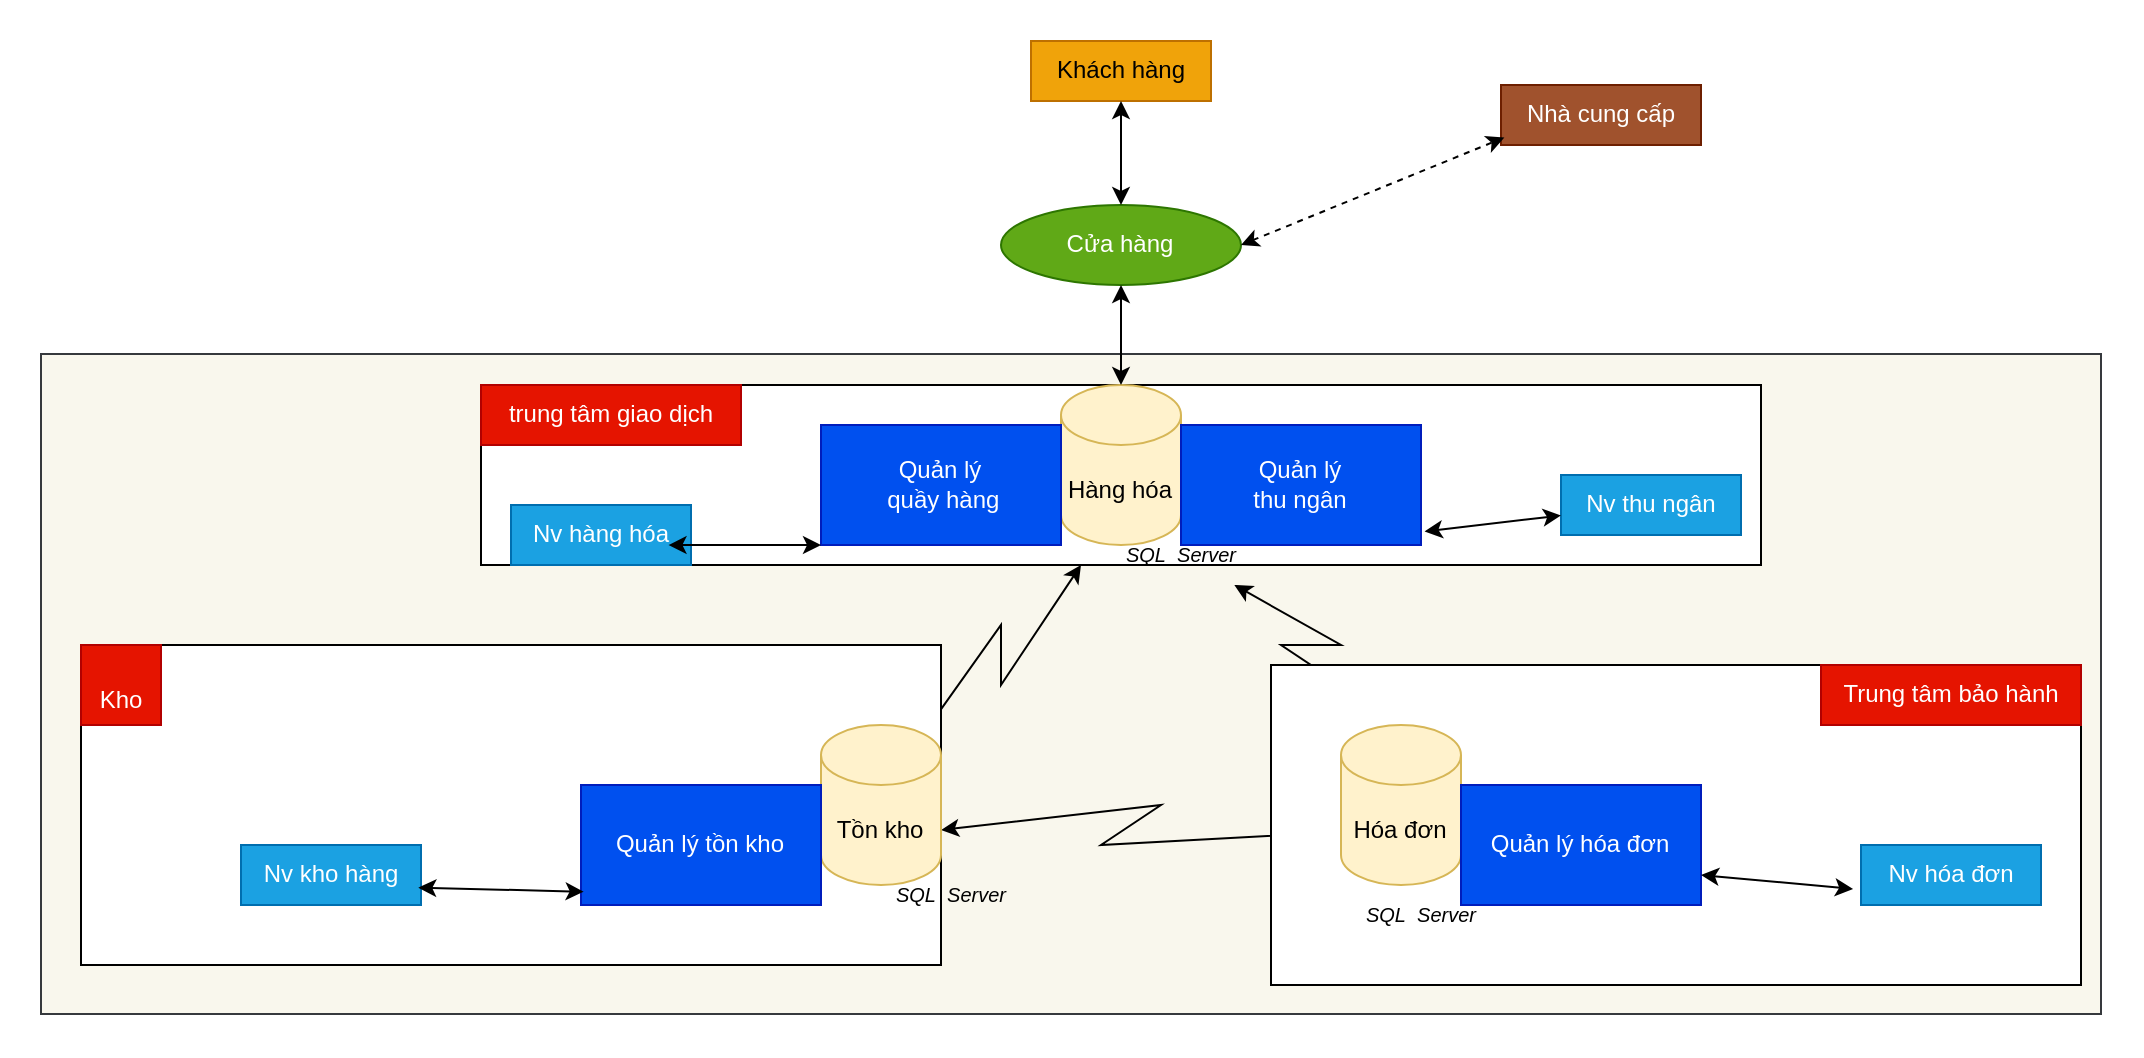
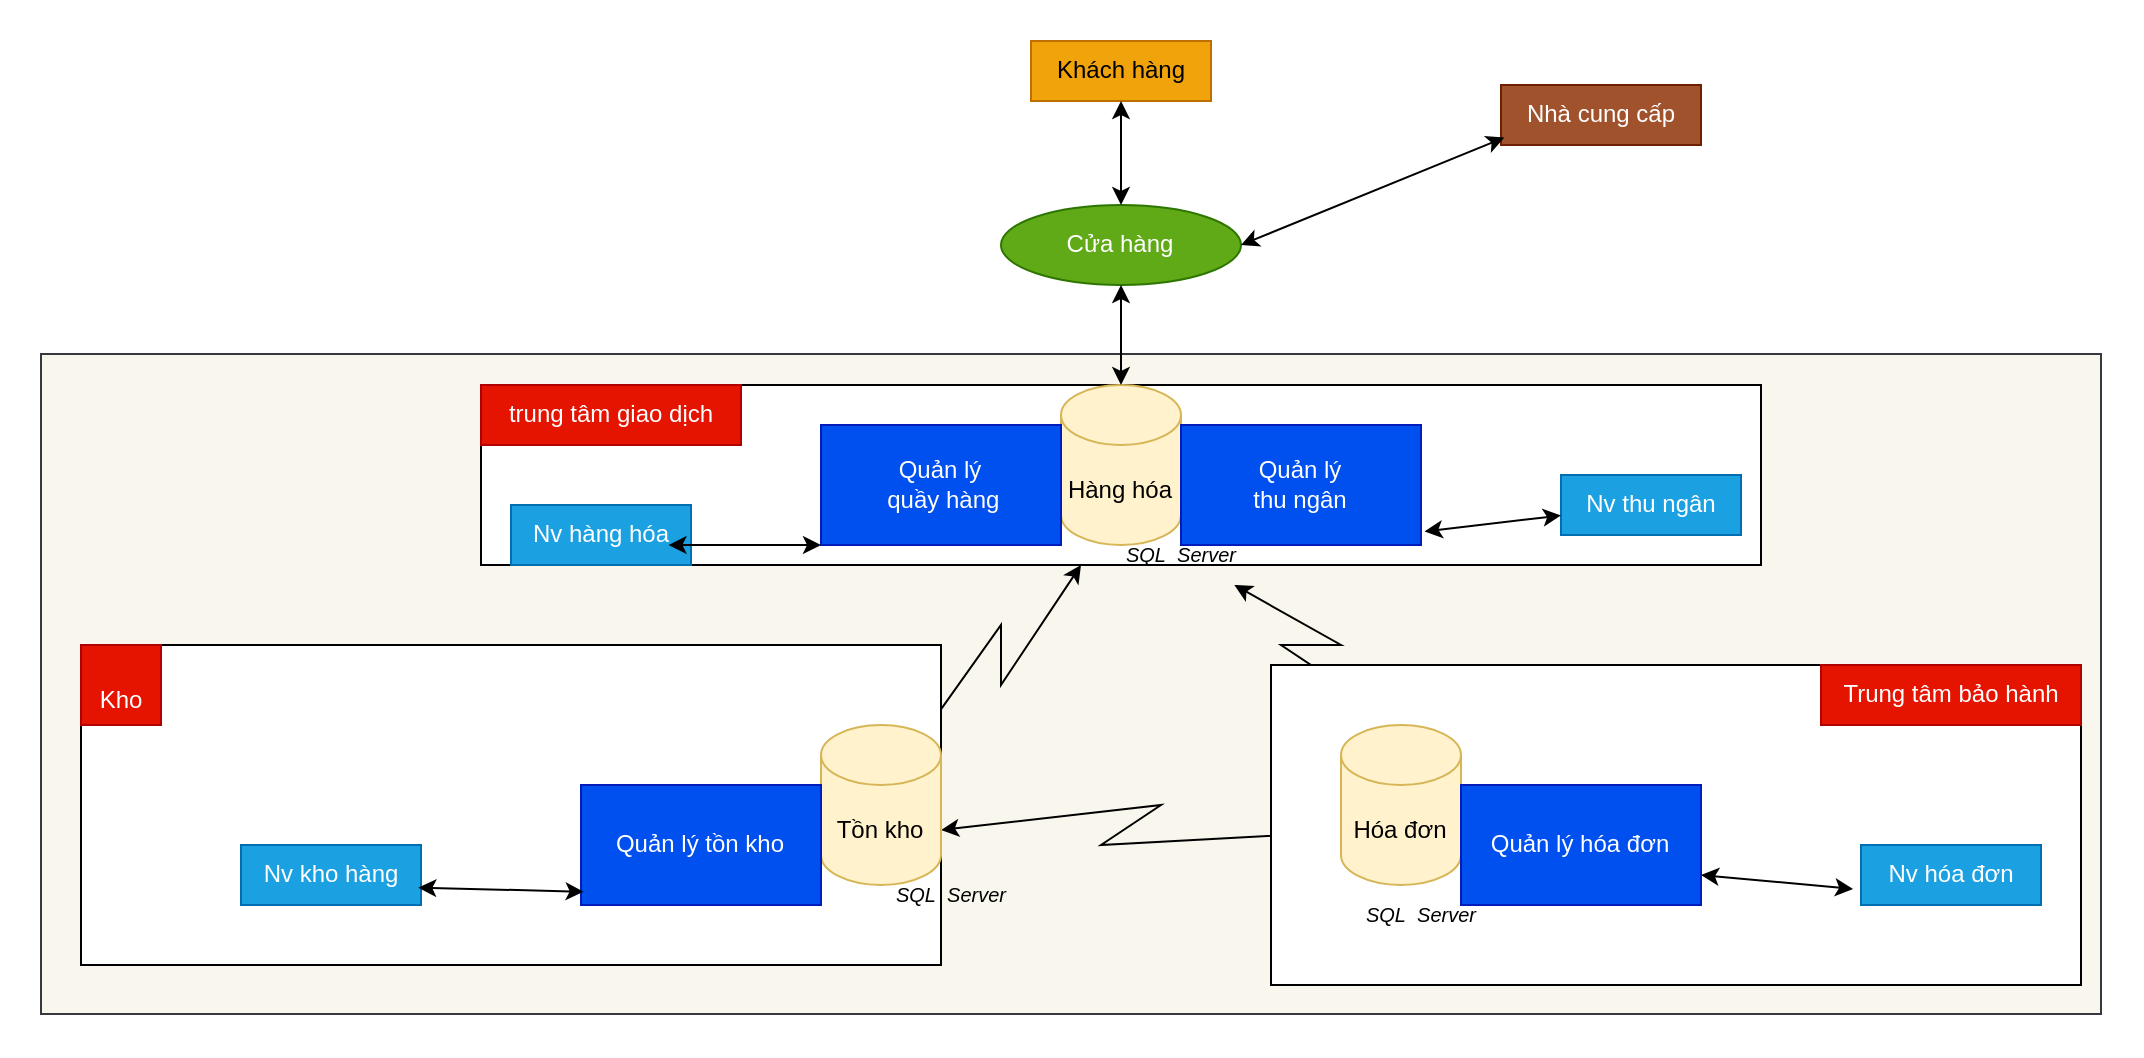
edge "Nhà cung cấp" -- "Cửa hàng": style dashed -> solid
